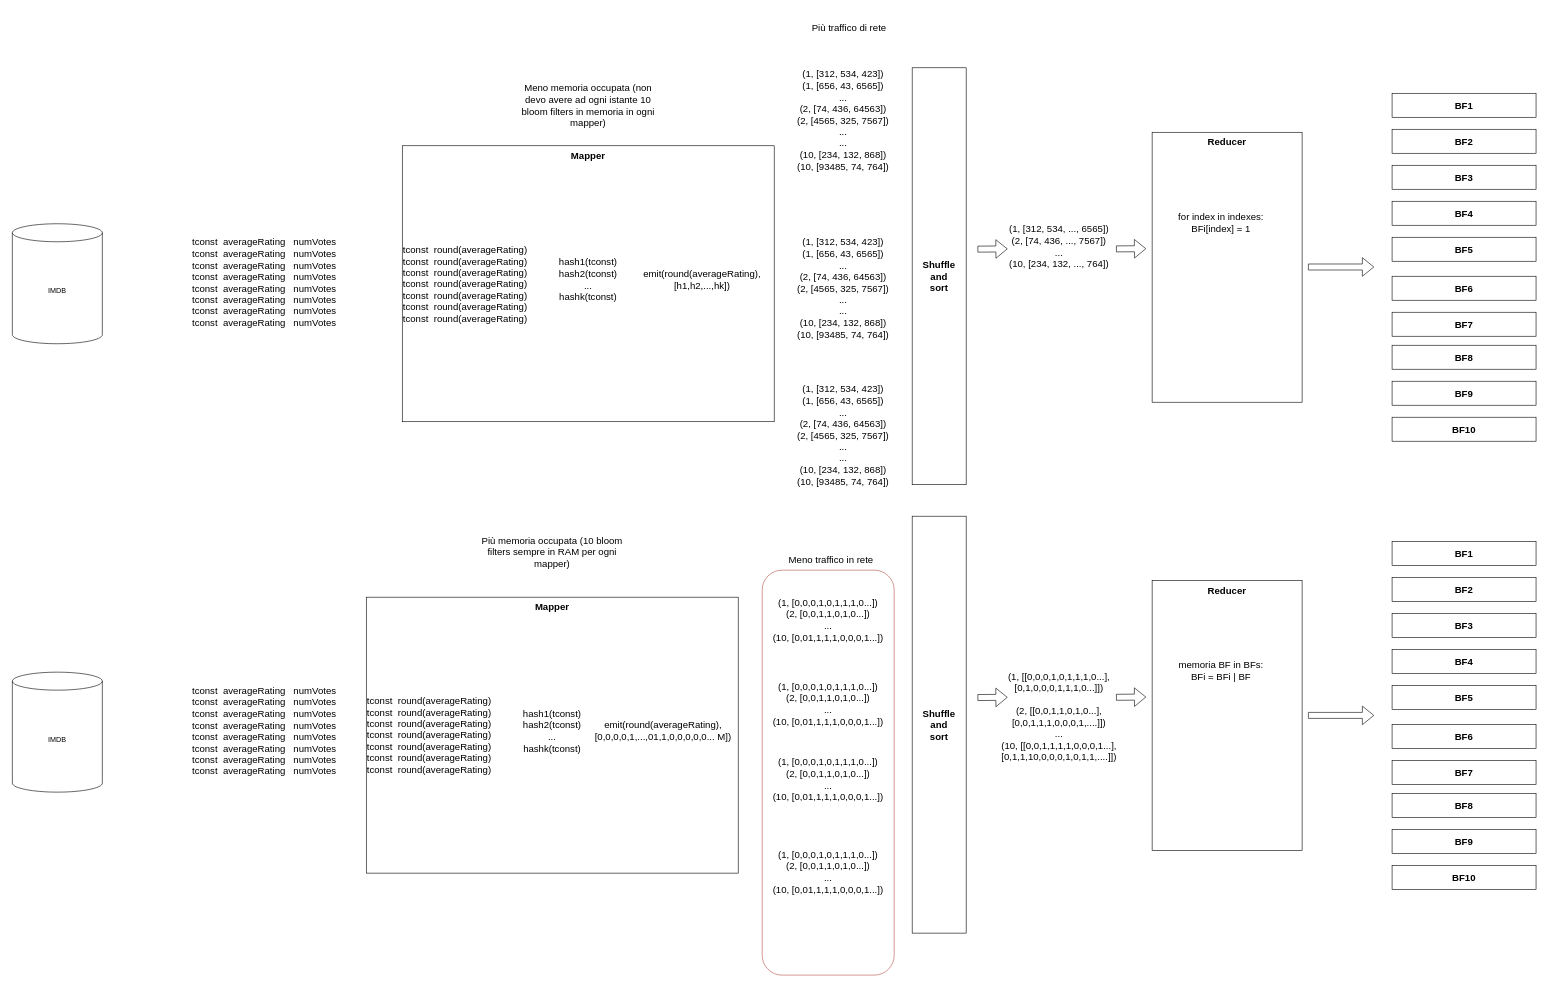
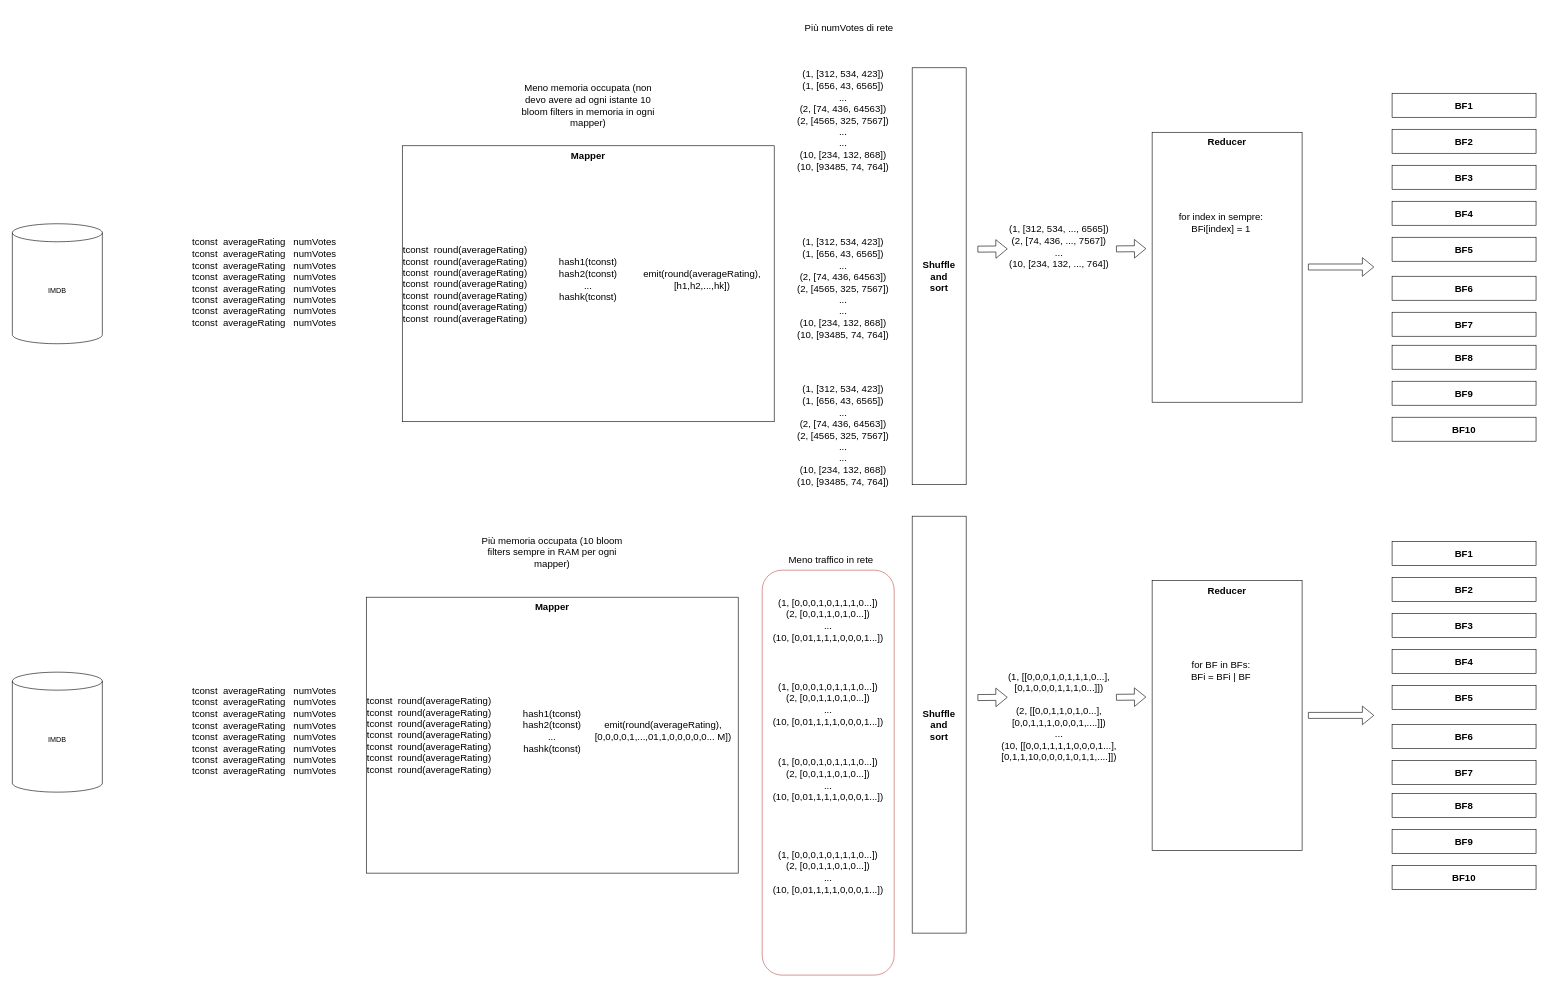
node "Più traffico di rete": label "Più traffico di rete" -> "Più numVotes di rete"
node "for index in indexes: BFi[index] = 1": label "for index in indexes: BFi[index] = 1" -> "for index in sempre: BFi[index] = 1"
node "memoria BF in BFs: BFi = BFi | BF": label "memoria BF in BFs: BFi = BFi | BF" -> "for BF in BFs: BFi = BFi | BF"
